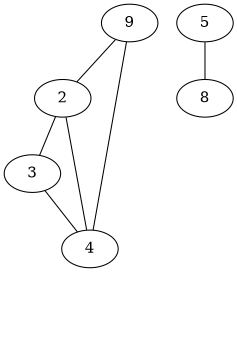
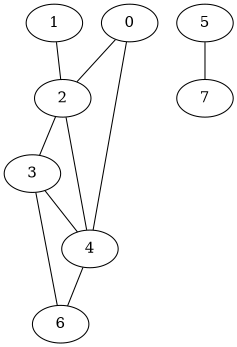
node "1": added
node "9": label "9" -> "0"
node "8": label "8" -> "7"
node "6": added
